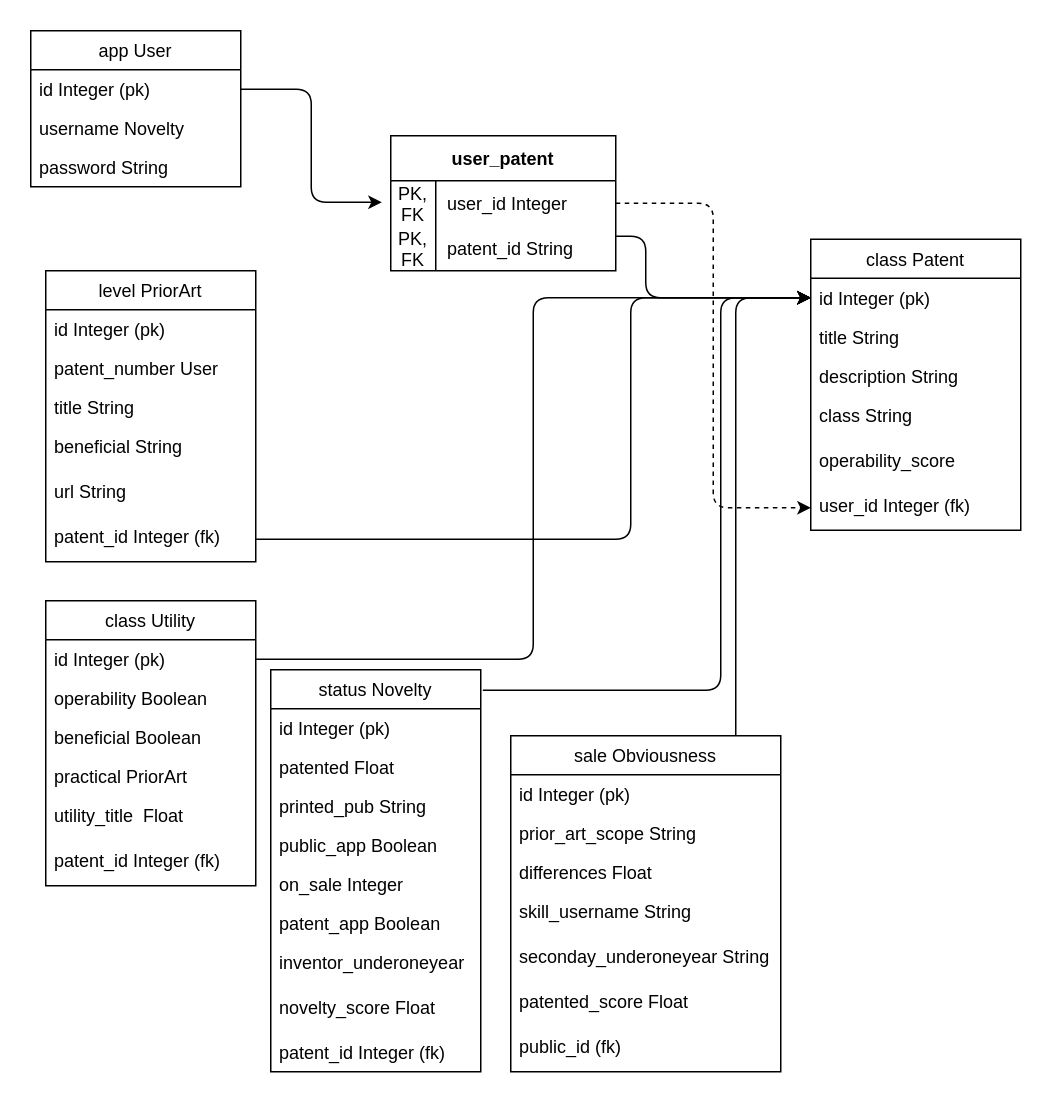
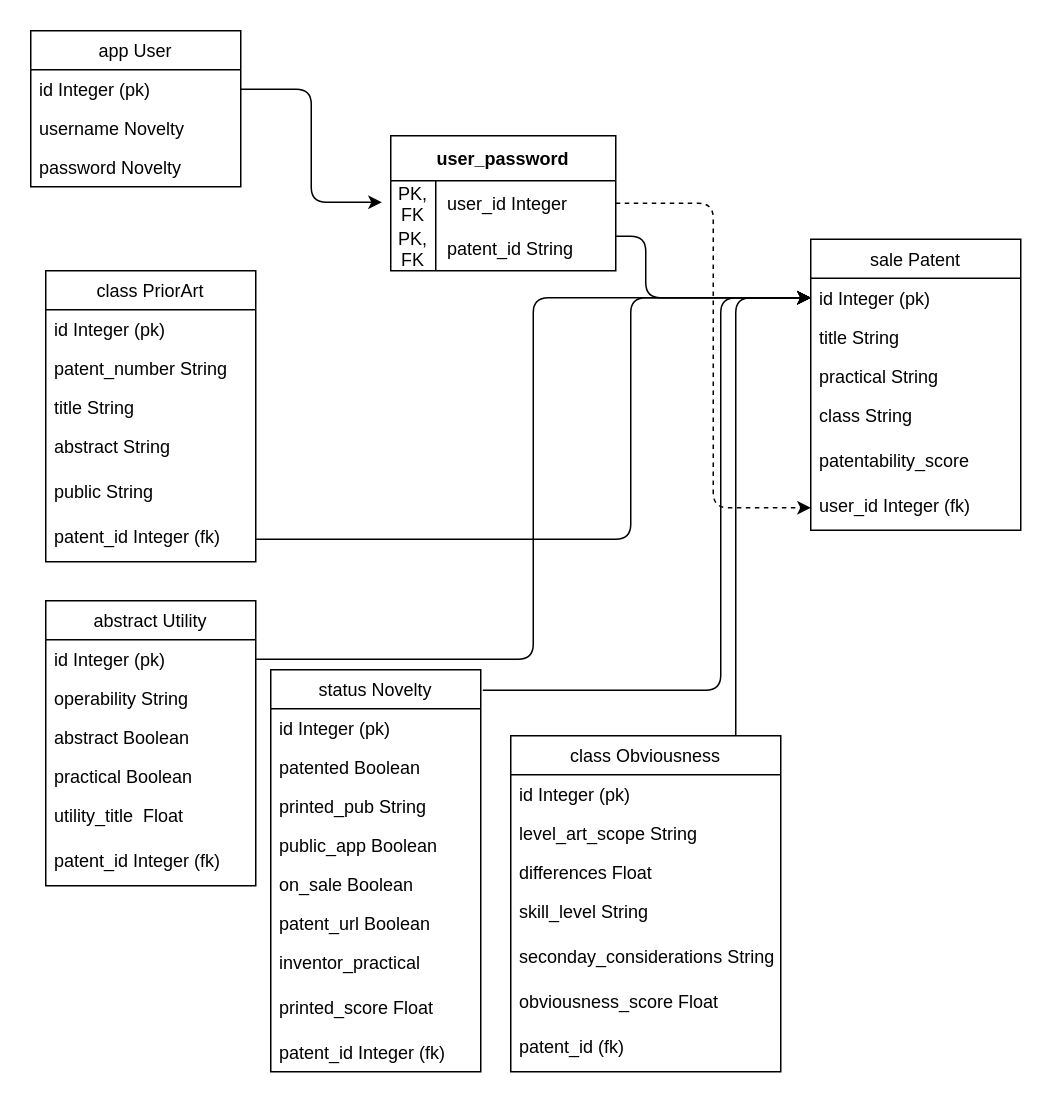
node "user_patent": label "user_patent" -> "user_password"
node "password String": label "password String" -> "password Novelty"
node "class Patent": label "class Patent" -> "sale Patent"
node "level PriorArt": label "level PriorArt" -> "class PriorArt"
node "patent_number User": label "patent_number User" -> "patent_number String"
node "description String": label "description String" -> "practical String"
node "beneficial String": label "beneficial String" -> "abstract String"
node "operability_score": label "operability_score" -> "patentability_score"
node "url String": label "url String" -> "public String"
node "class Utility": label "class Utility" -> "abstract Utility"
node "operability Boolean": label "operability Boolean" -> "operability String"
node "beneficial Boolean": label "beneficial Boolean" -> "abstract Boolean"
node "sale Obviousness": label "sale Obviousness" -> "class Obviousness"
node "patented Float": label "patented Float" -> "patented Boolean"
node "practical PriorArt": label "practical PriorArt" -> "practical Boolean"
node "prior_art_scope String": label "prior_art_scope String" -> "level_art_scope String"
node "on_sale Integer": label "on_sale Integer" -> "on_sale Boolean"
node "skill_username String": label "skill_username String" -> "skill_level String"
node "patent_app Boolean": label "patent_app Boolean" -> "patent_url Boolean"
node "seconday_underoneyear String": label "seconday_underoneyear String" -> "seconday_considerations String"
node "inventor_underoneyear": label "inventor_underoneyear" -> "inventor_practical"
node "patented_score Float": label "patented_score Float" -> "obviousness_score Float"
node "novelty_score Float": label "novelty_score Float" -> "printed_score Float"
node "public_id (fk)": label "public_id (fk)" -> "patent_id (fk)"
